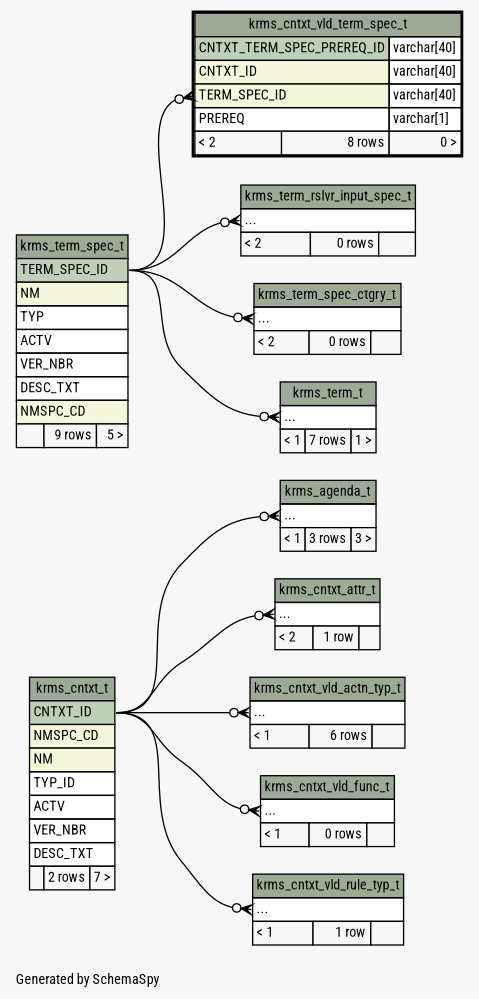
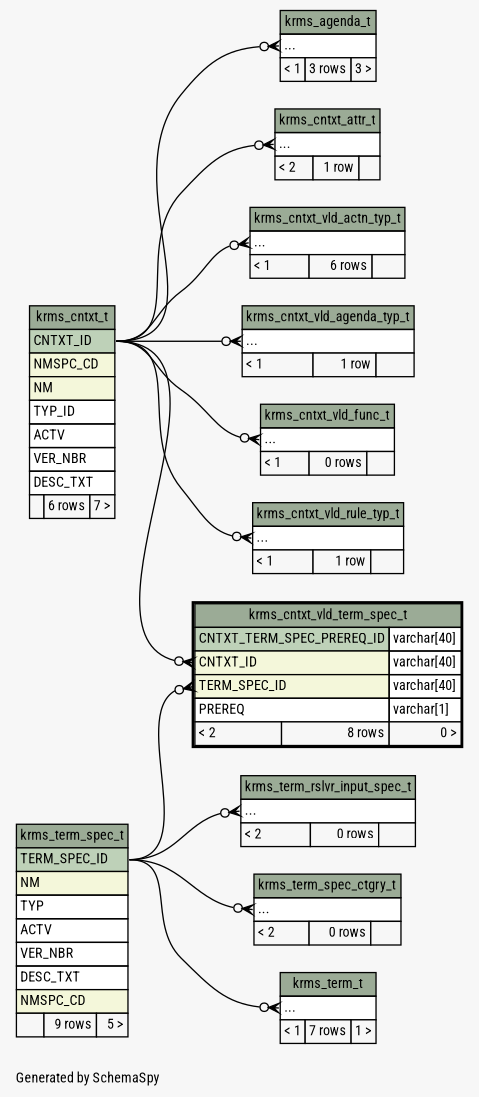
node "krms_cntxt_vld_agenda_typ_t": added
edge "krms_cntxt_t" -> "krms_cntxt_vld_term_spec_t": added
node "krms_cntxt_t": text "2 rows" -> "6 rows"
